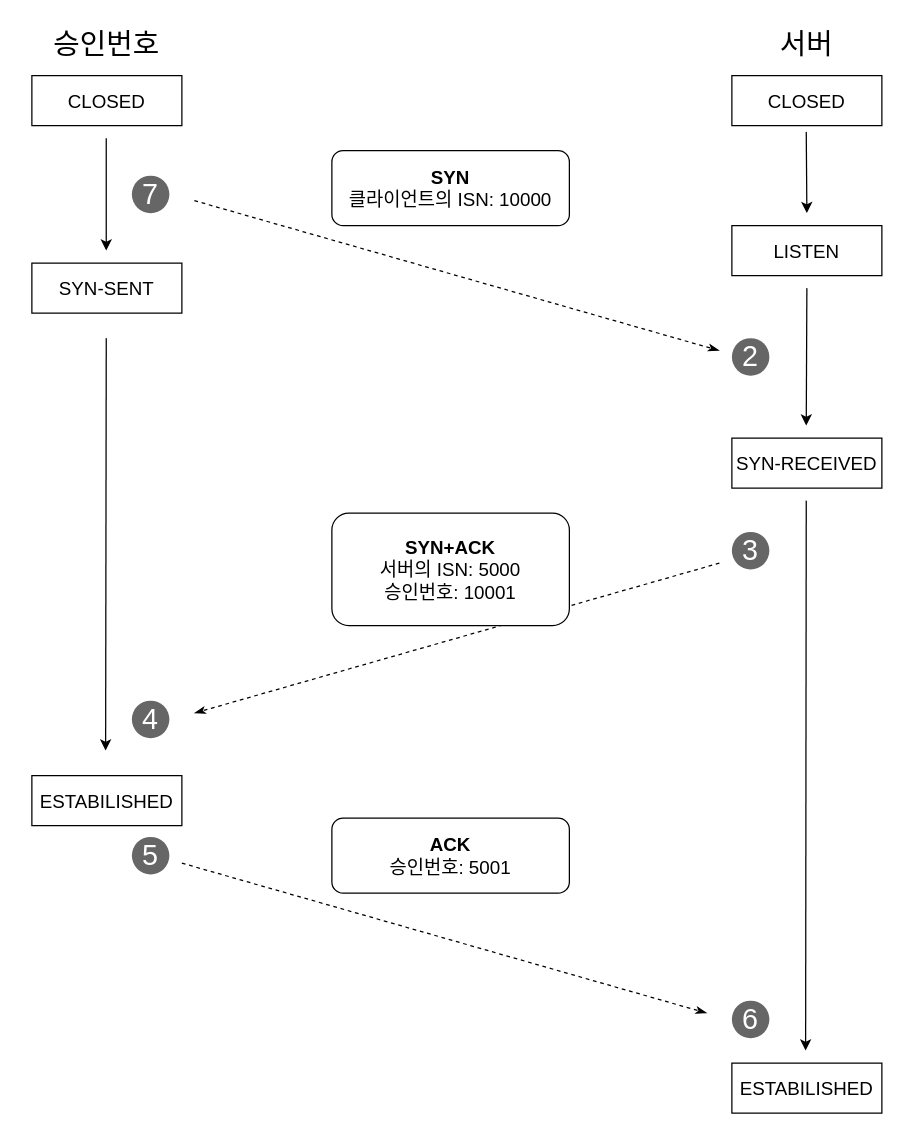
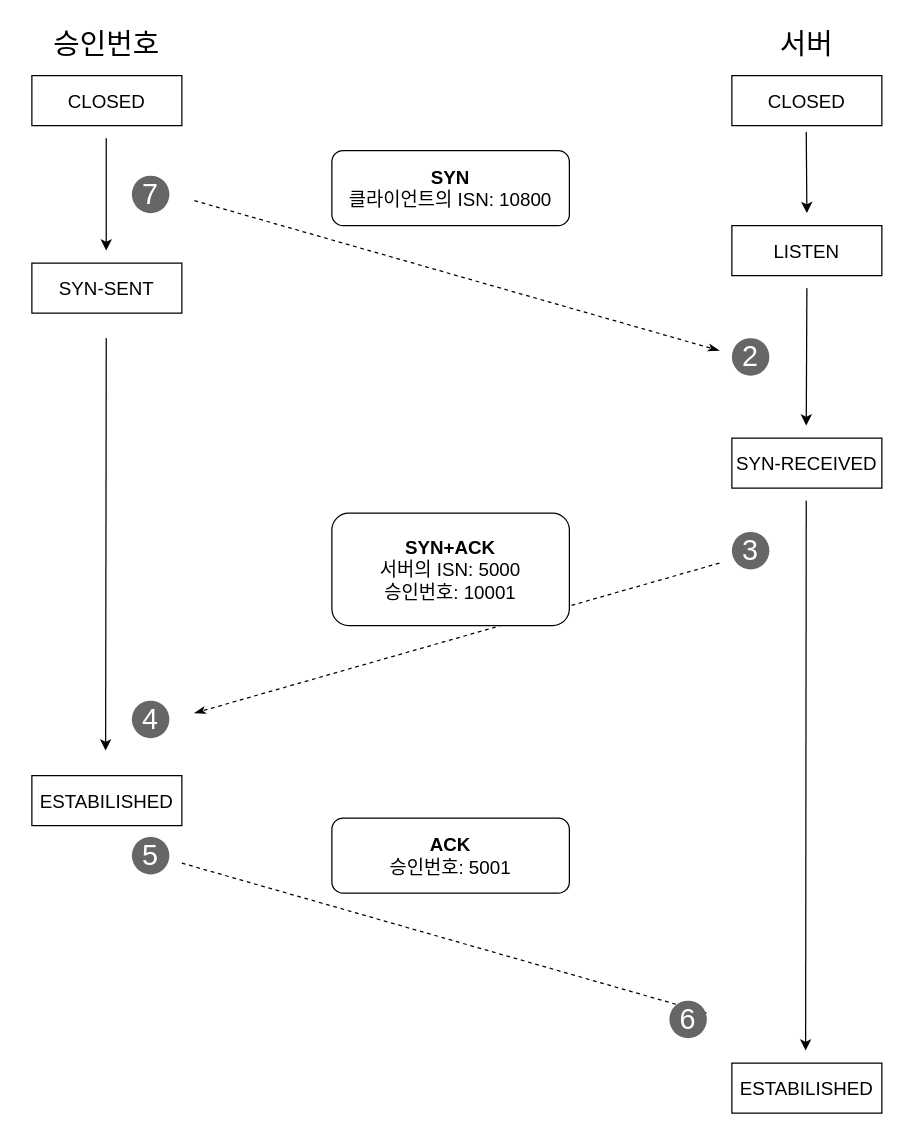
node "SYN클라이언트의 ISN: 10000": label "SYN클라이언트의 ISN: 10000" -> "SYN클라이언트의 ISN: 10800"
node "6": moved (751, 1019) -> (688, 1019)
